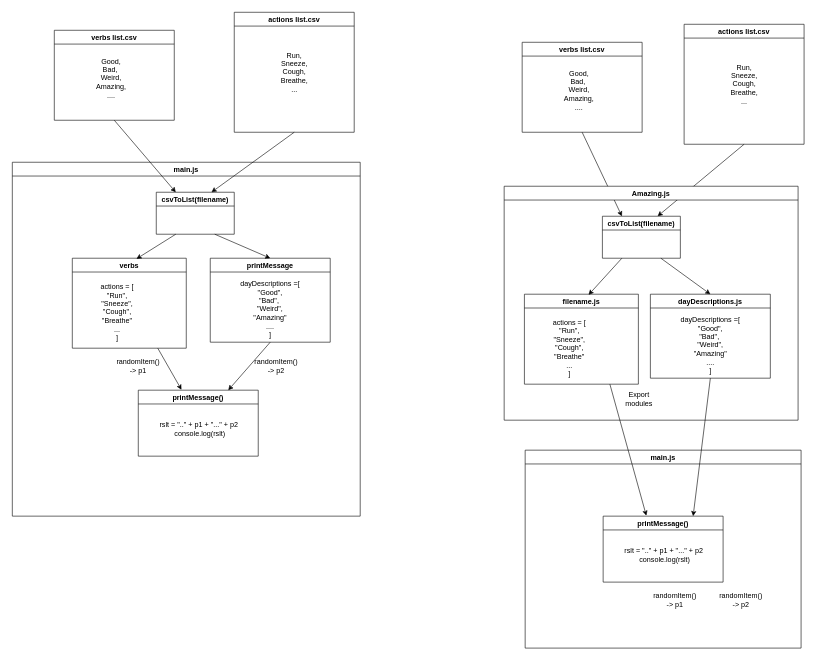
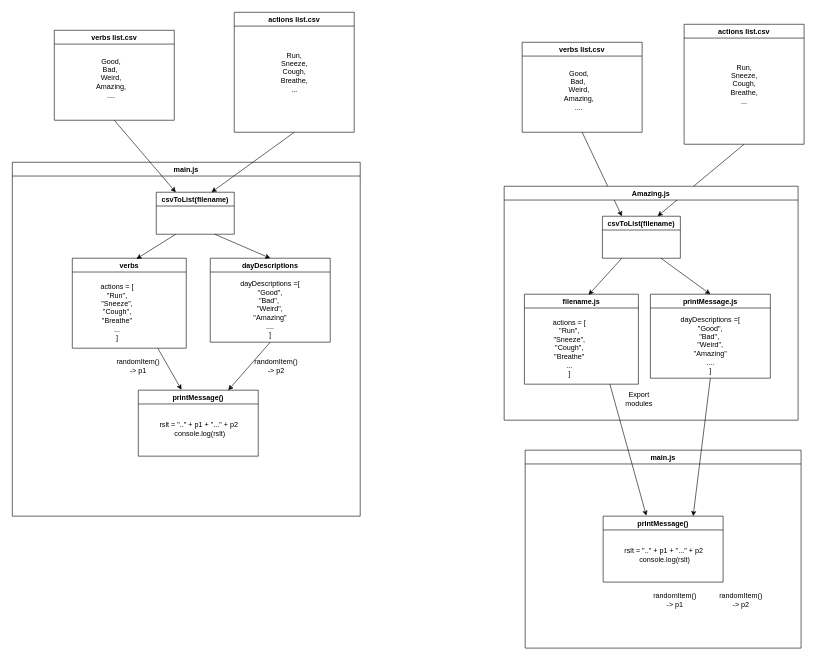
node "printMessage": label "printMessage" -> "dayDescriptions"
node "dayDescriptions.js": label "dayDescriptions.js" -> "printMessage.js"
